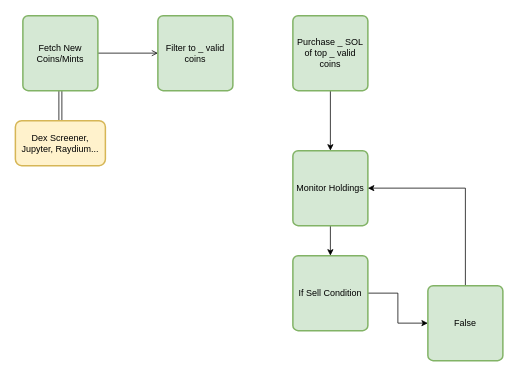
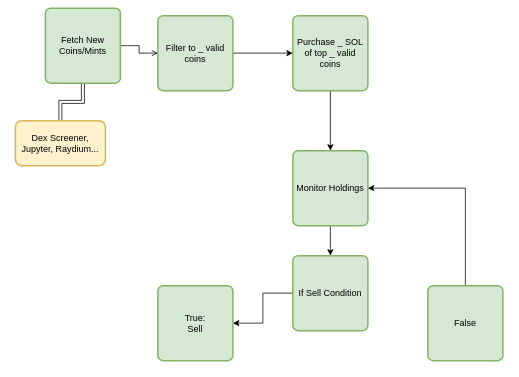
node "Fetch New Coins/Mints": moved (60, 53) -> (83, 45)
edge "Filter to _ valid coins" -> "Purchase _ SOL of top _ valid coins": added
edge "If Sell Condition" -> "False": removed
node "True: Sell": added
edge "If Sell Condition" -> "True: Sell": added
